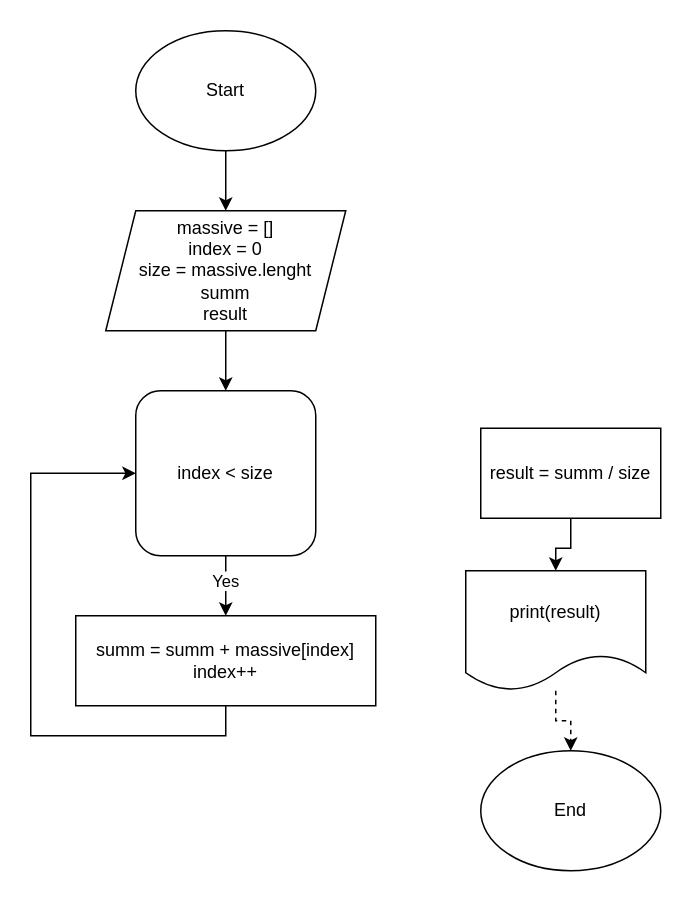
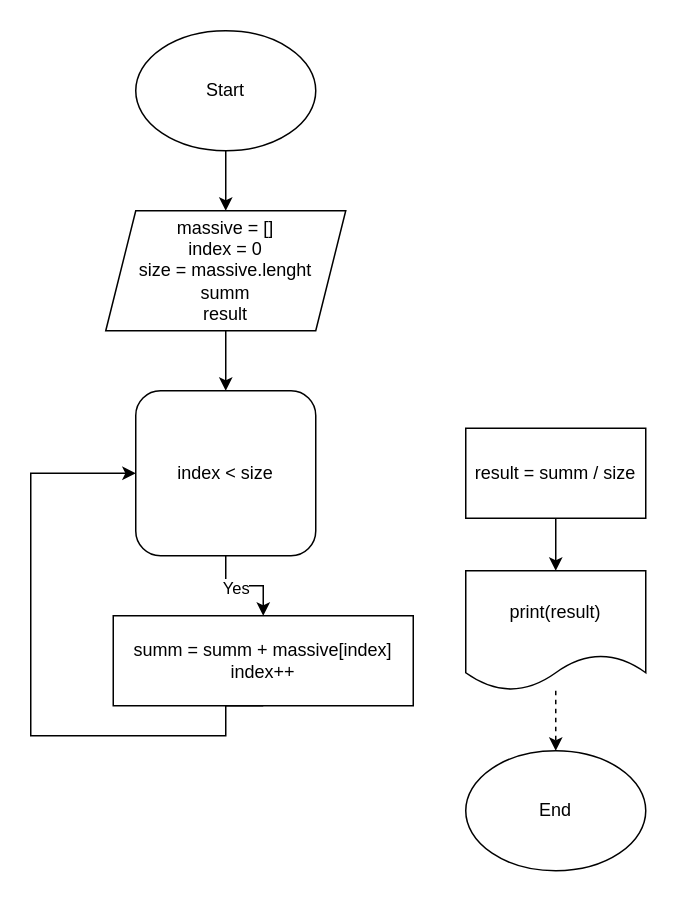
node "result = summ / size": moved (571, 473) -> (556, 473)
node "summ = summ + massive[index] index++": moved (226, 661) -> (263, 661)
node "End": moved (571, 811) -> (556, 811)
